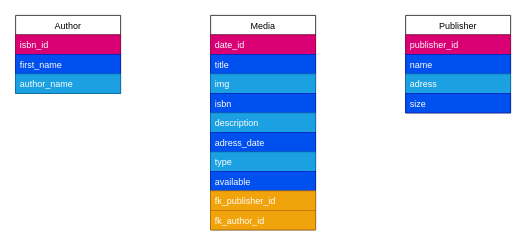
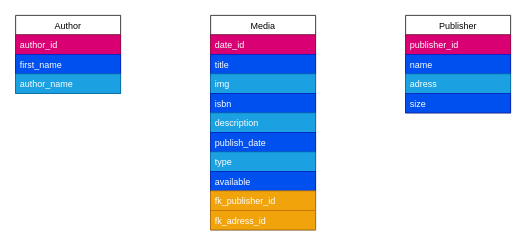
node "isbn_id": label "isbn_id" -> "author_id"
node "adress_date": label "adress_date" -> "publish_date"
node "fk_author_id": label "fk_author_id" -> "fk_adress_id"
